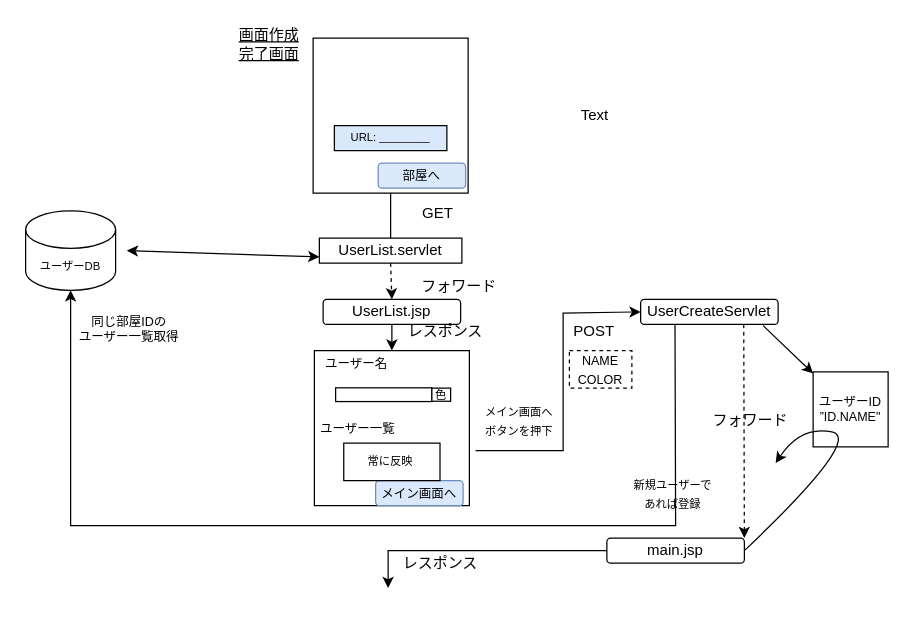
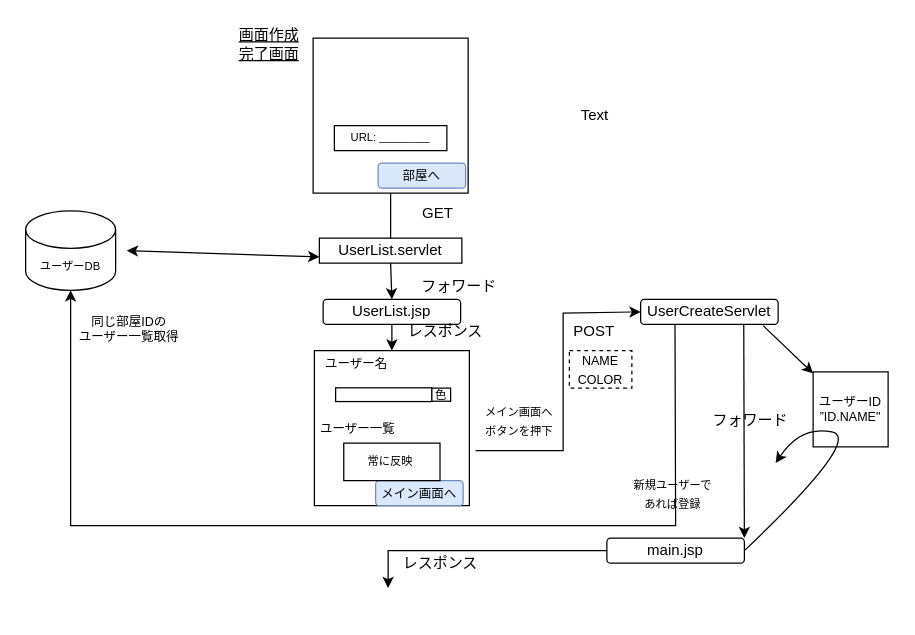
node "URL: ________": fillcolor #dae8fc -> #ffffff
edge "UserList.servlet" -> "UserList.jsp": style dashed -> solid
edge "UserCreateServlet" -> "main.jsp": style dashed -> solid
